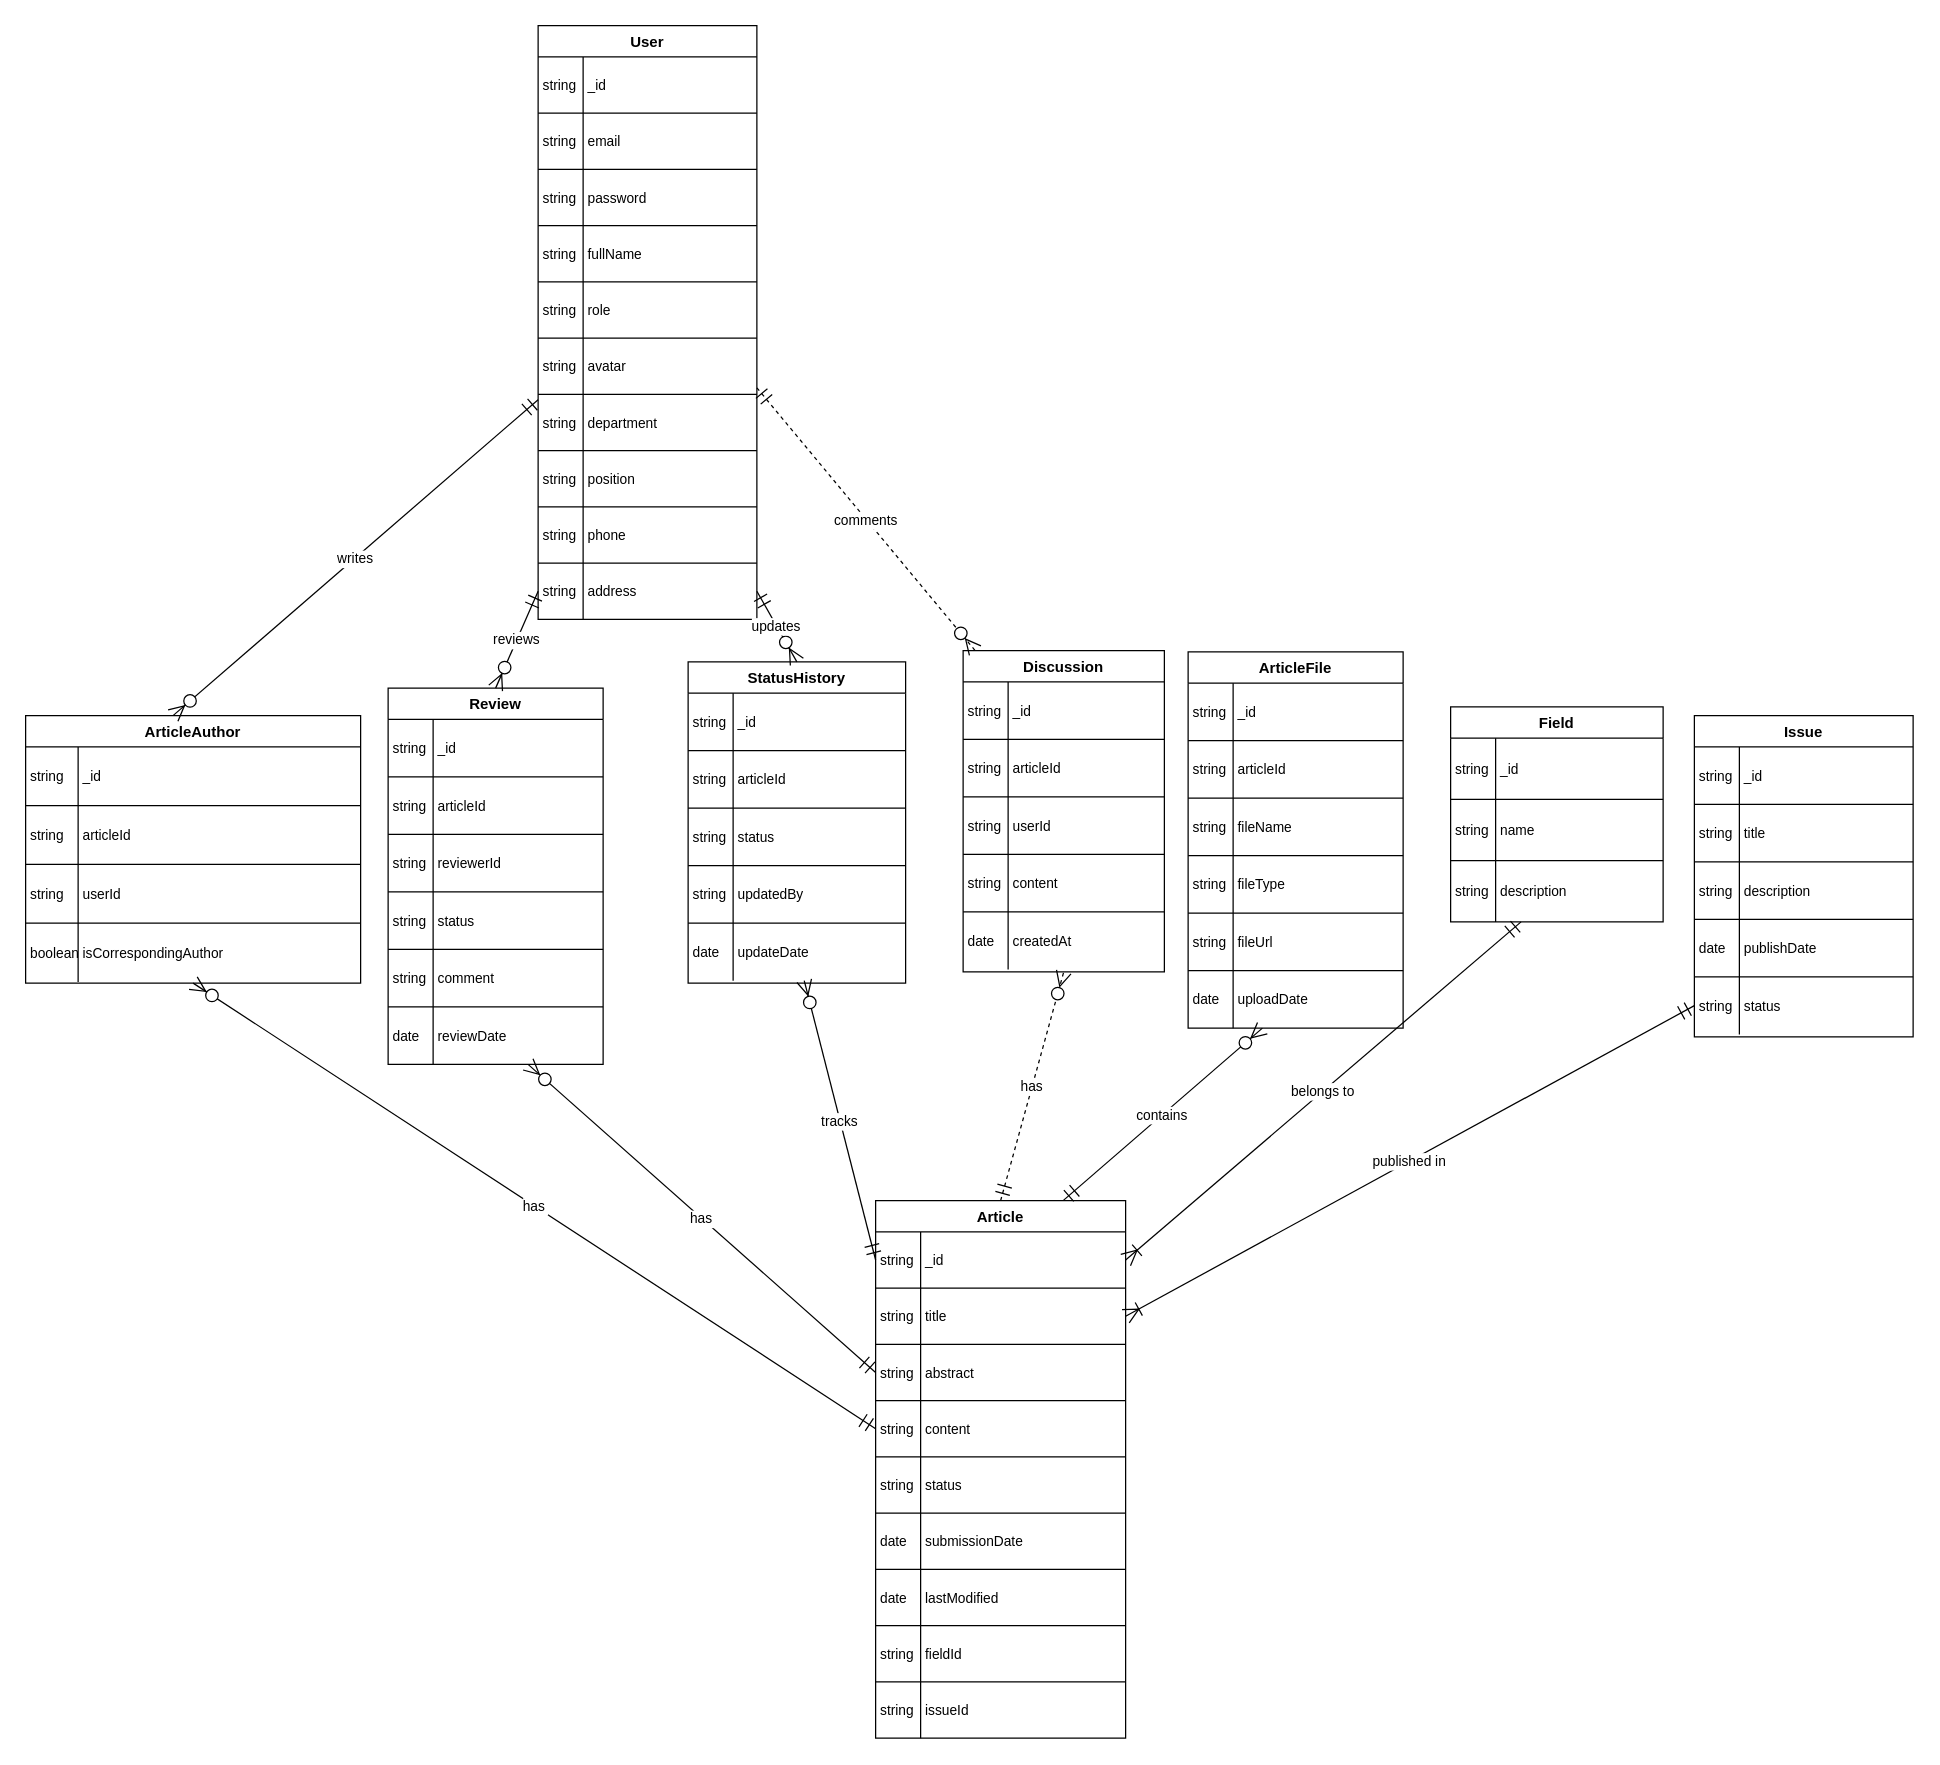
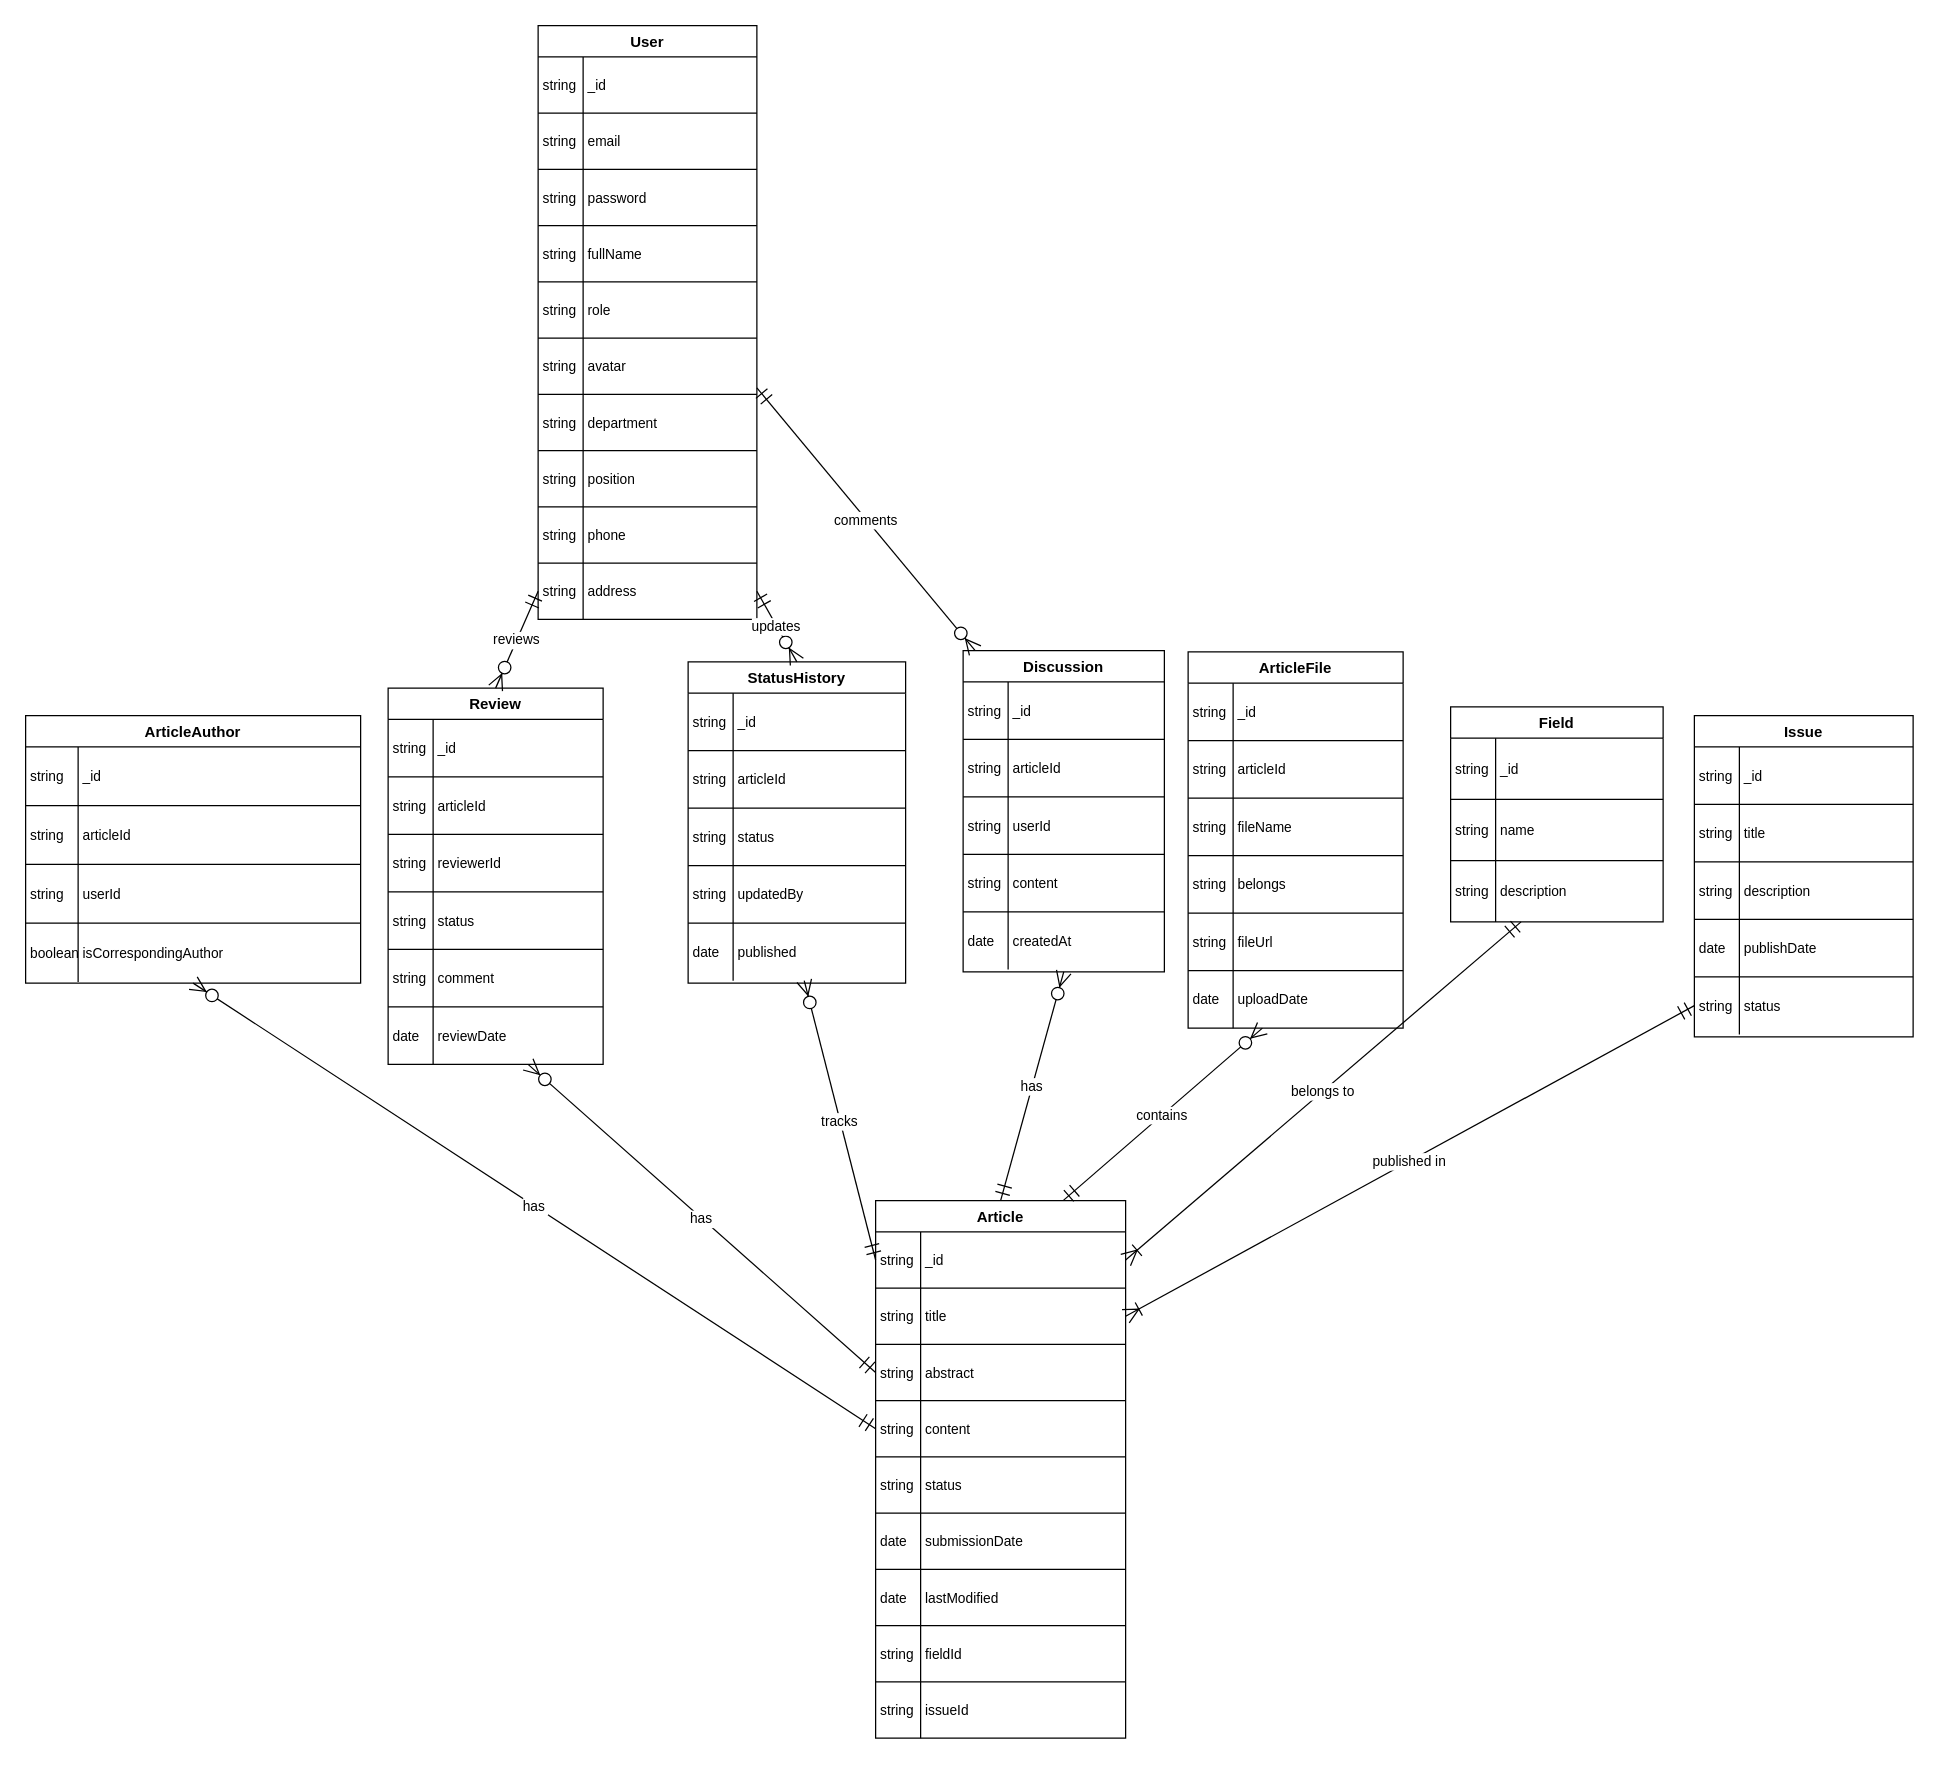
edge "User" -- "Discussion": style dashed -> solid
edge "User" -- "ArticleAuthor": removed, label "writes"
node "fileType": label "fileType" -> "belongs"
node "updateDate": label "updateDate" -> "published"
edge "Discussion" -- "Article": style dashed -> solid
